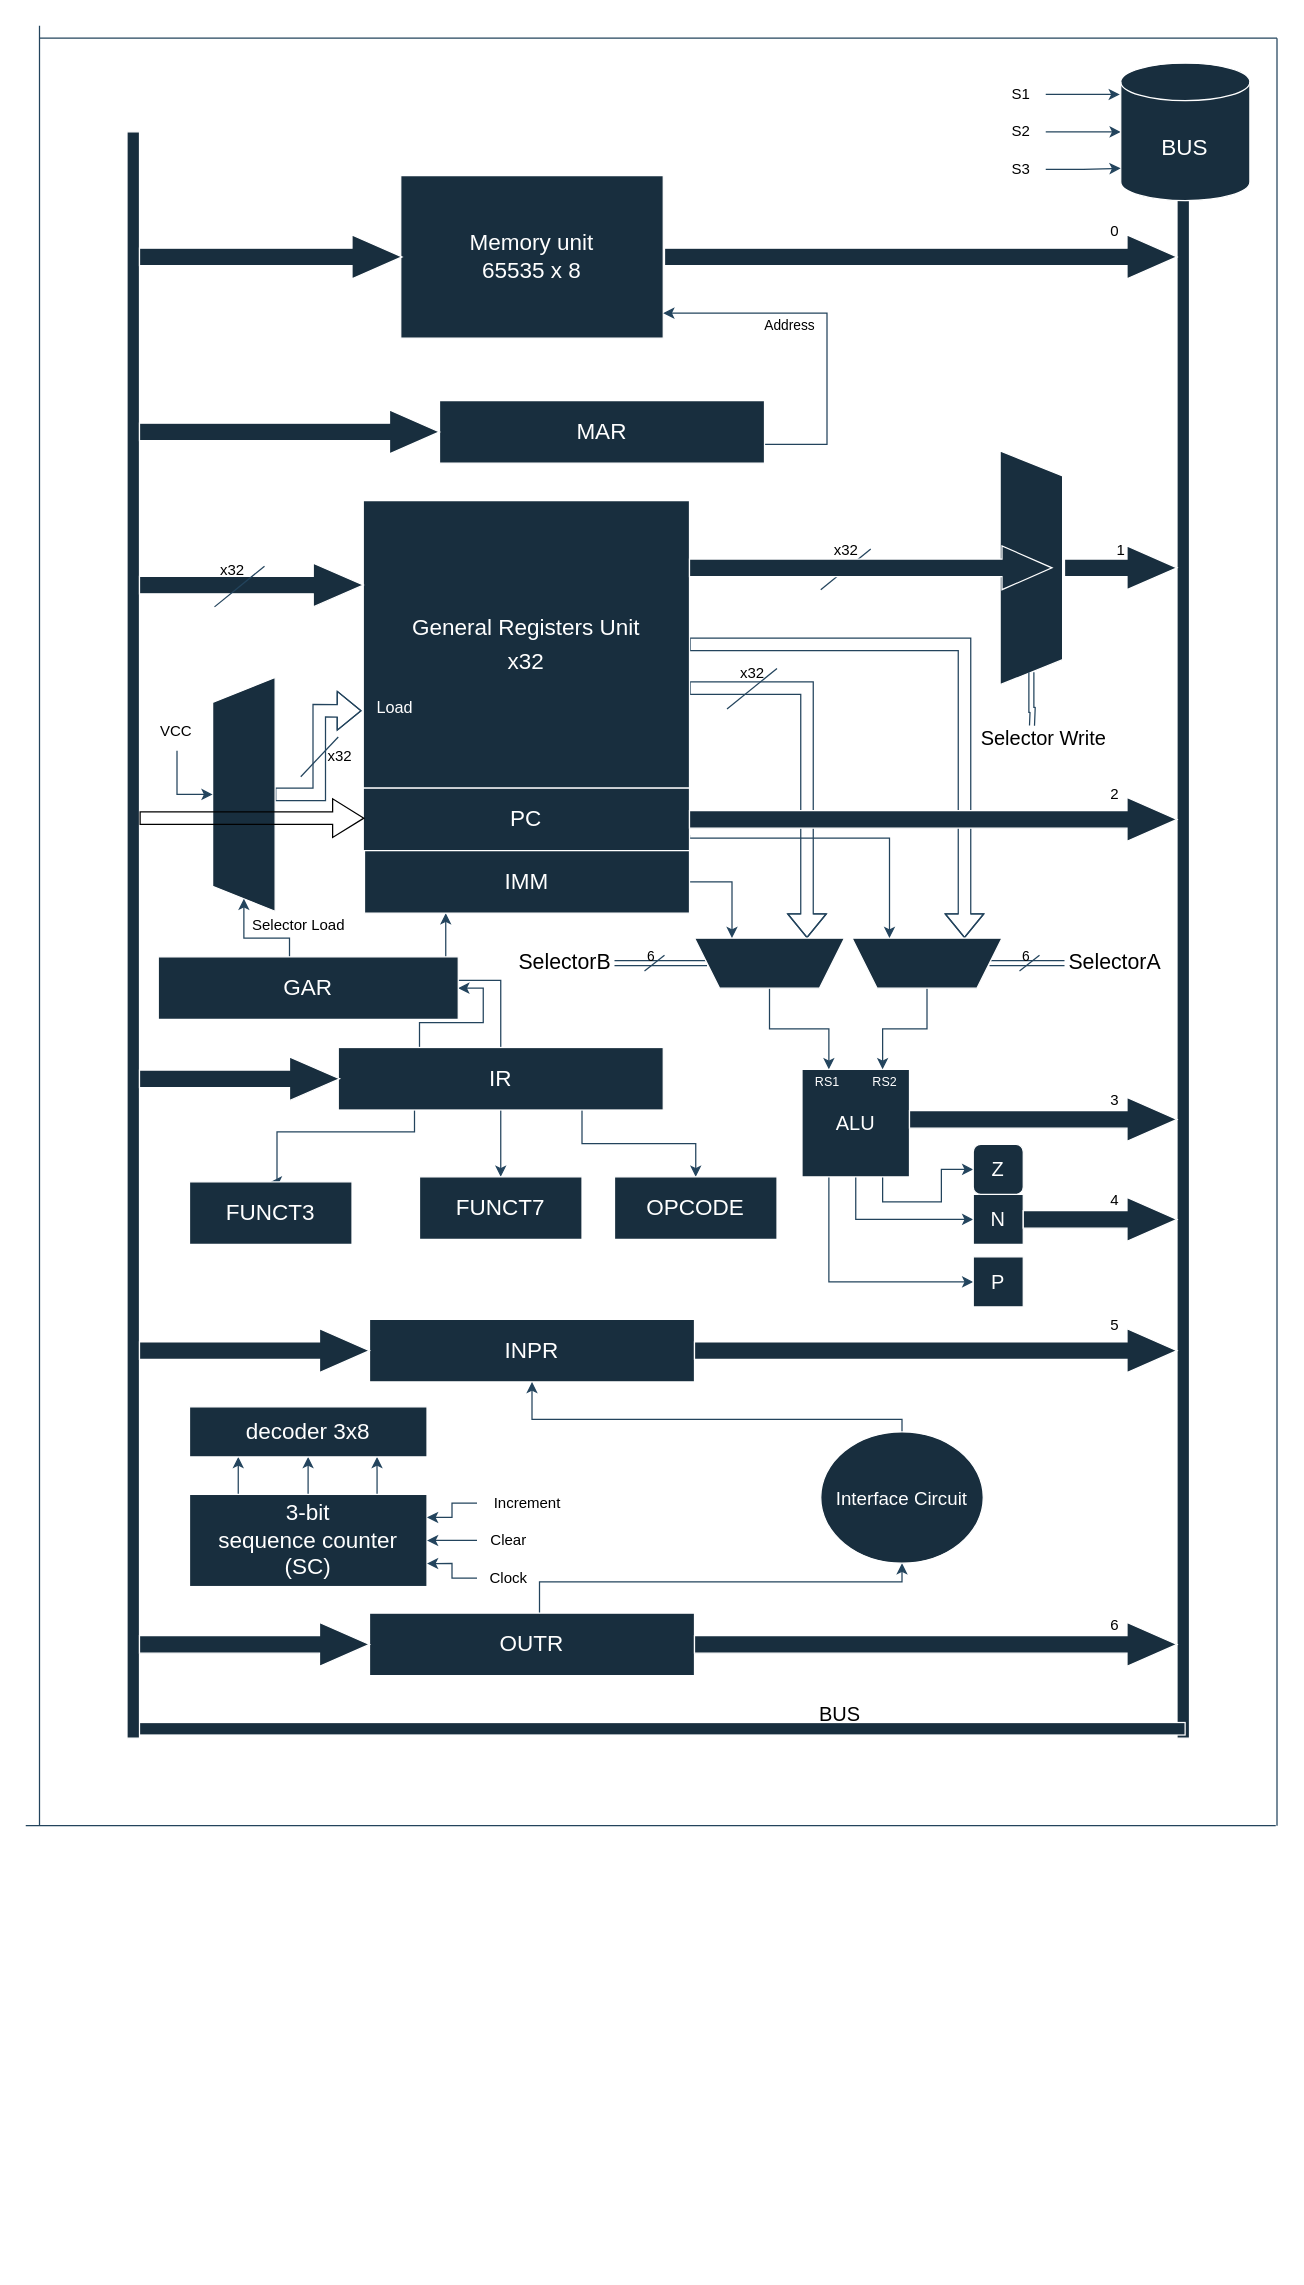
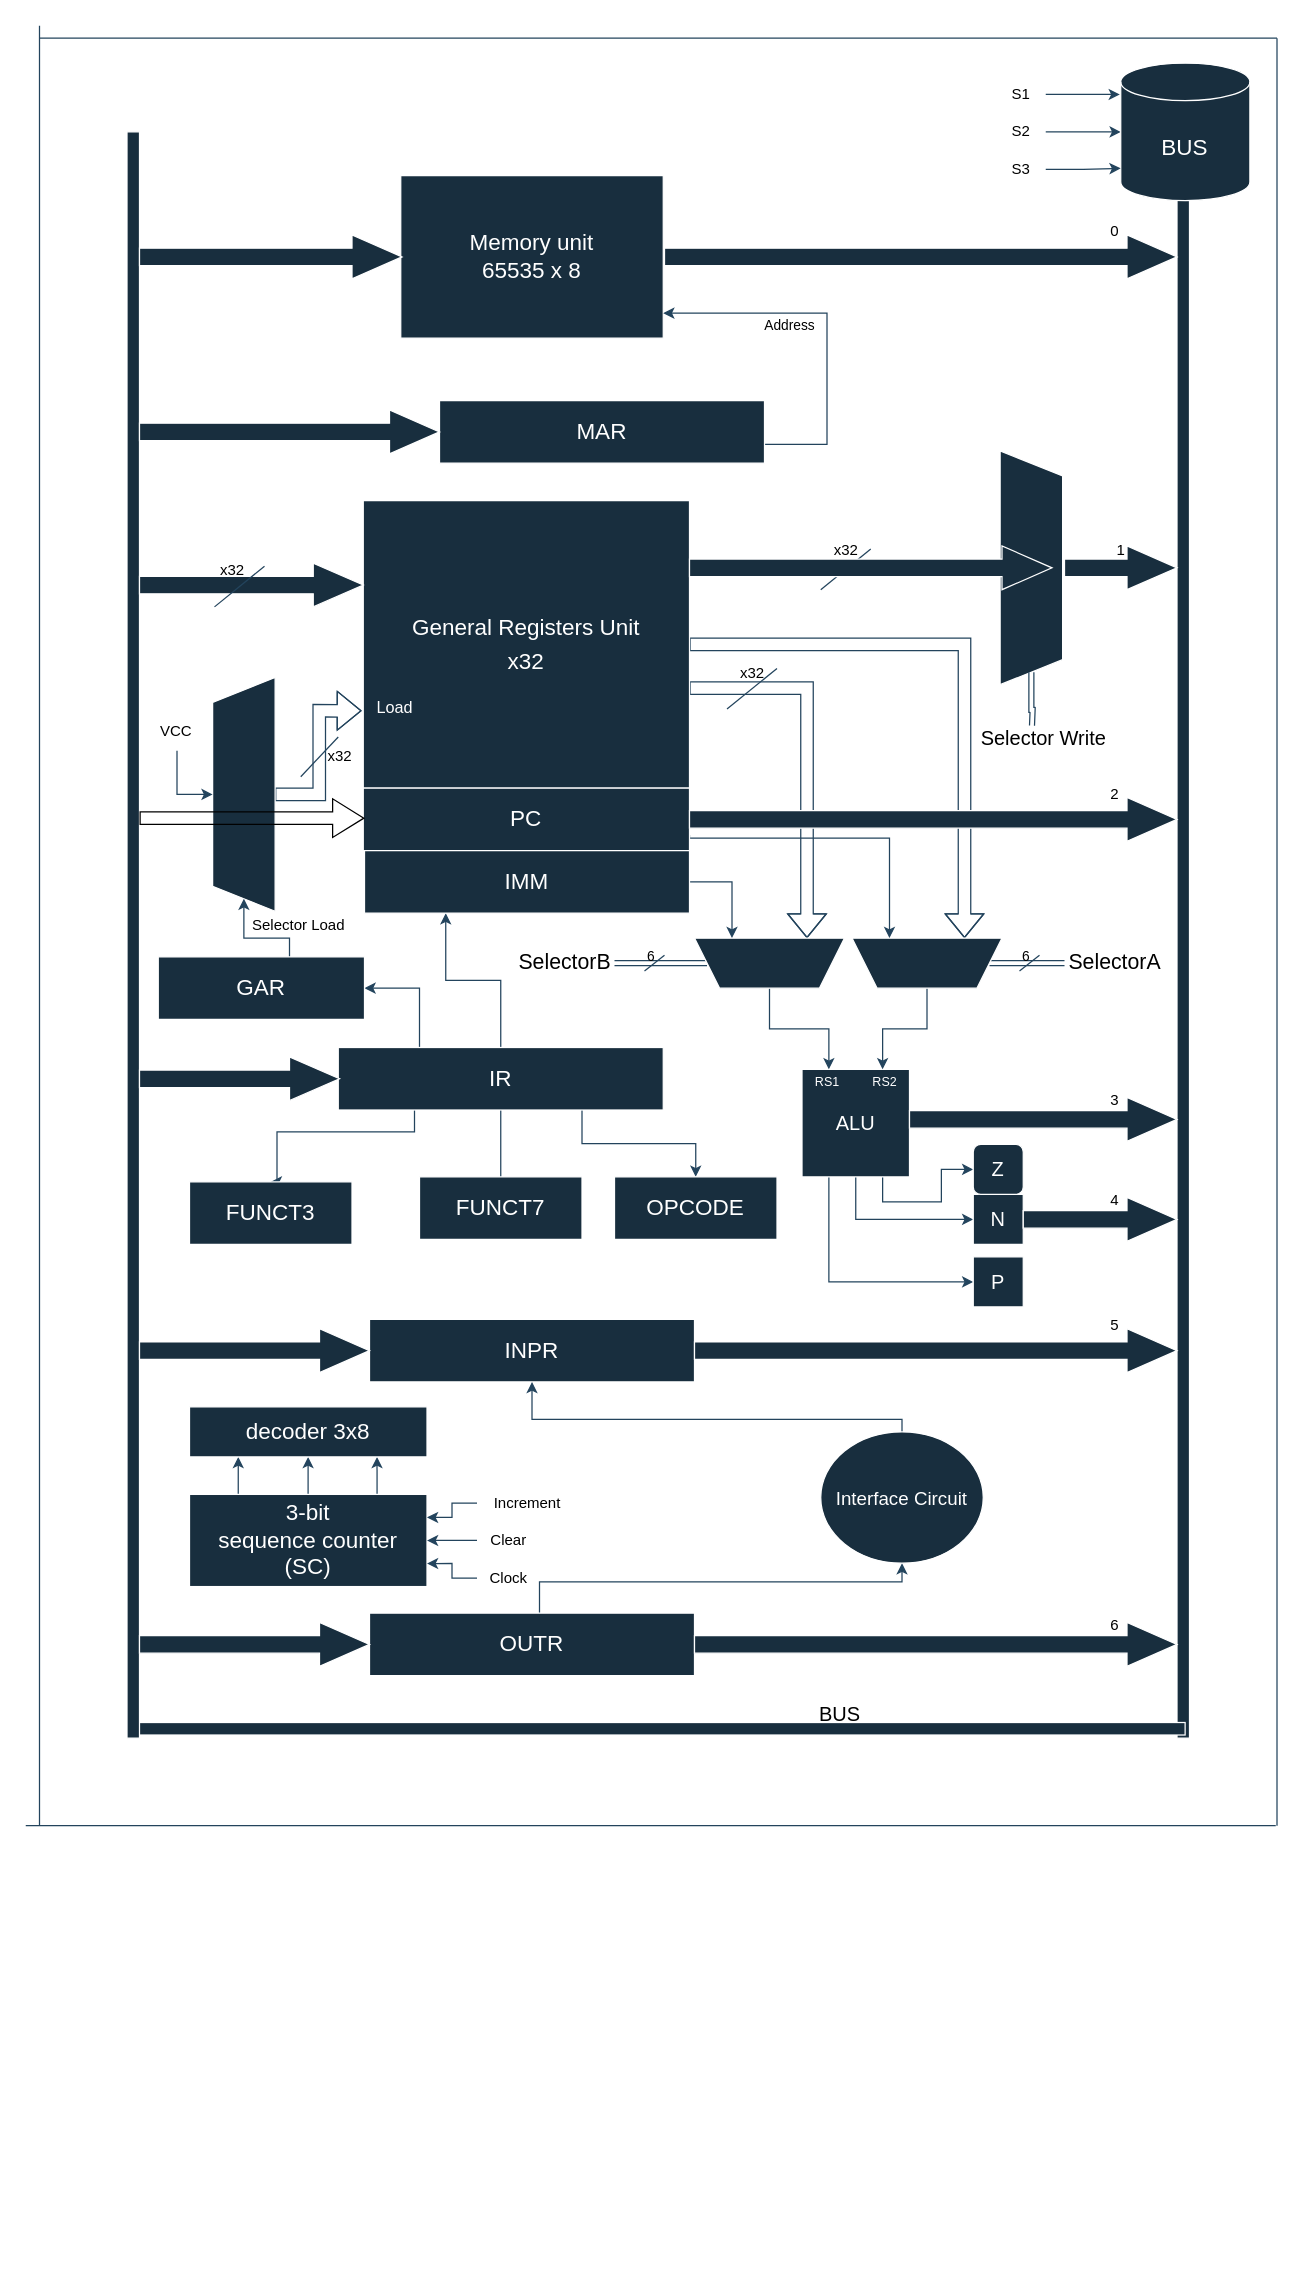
node "GAR": size 300x63 -> 206x63
edge "IR" -> "FUNCT7": arrowhead classic -> none
